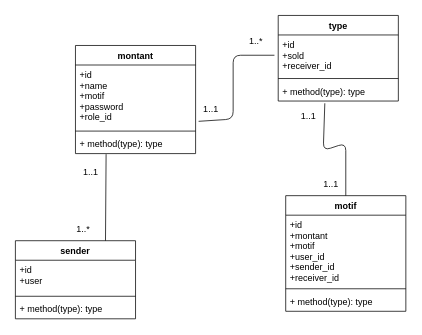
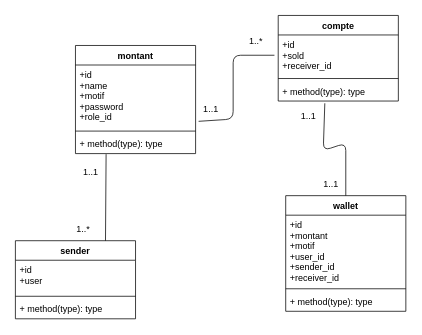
node "type": label "type" -> "compte"
node "motif": label "motif" -> "wallet"
